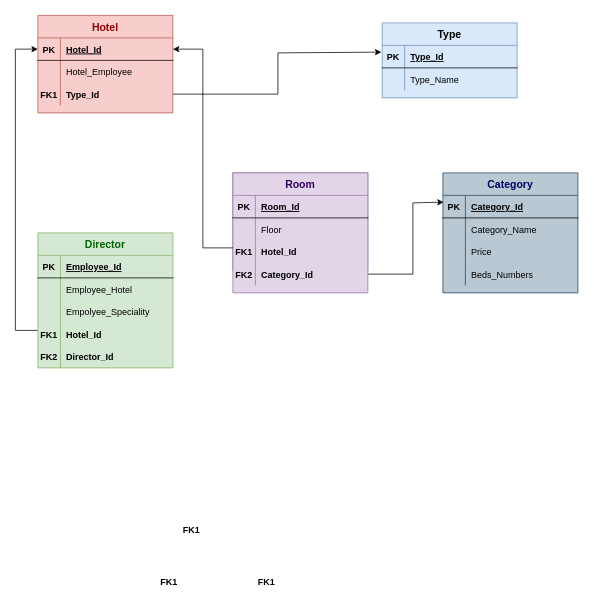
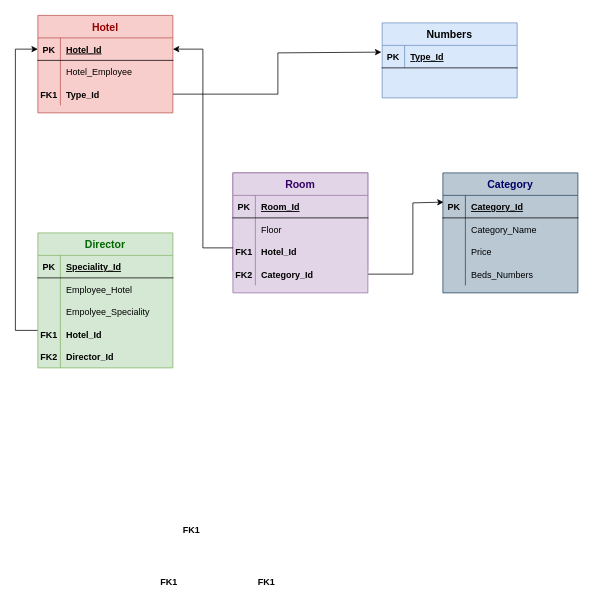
node "Type": label "Type" -> "Numbers"
node "Type_Name": removed
node "Employee_Id": label "Employee_Id" -> "Speciality_Id"
